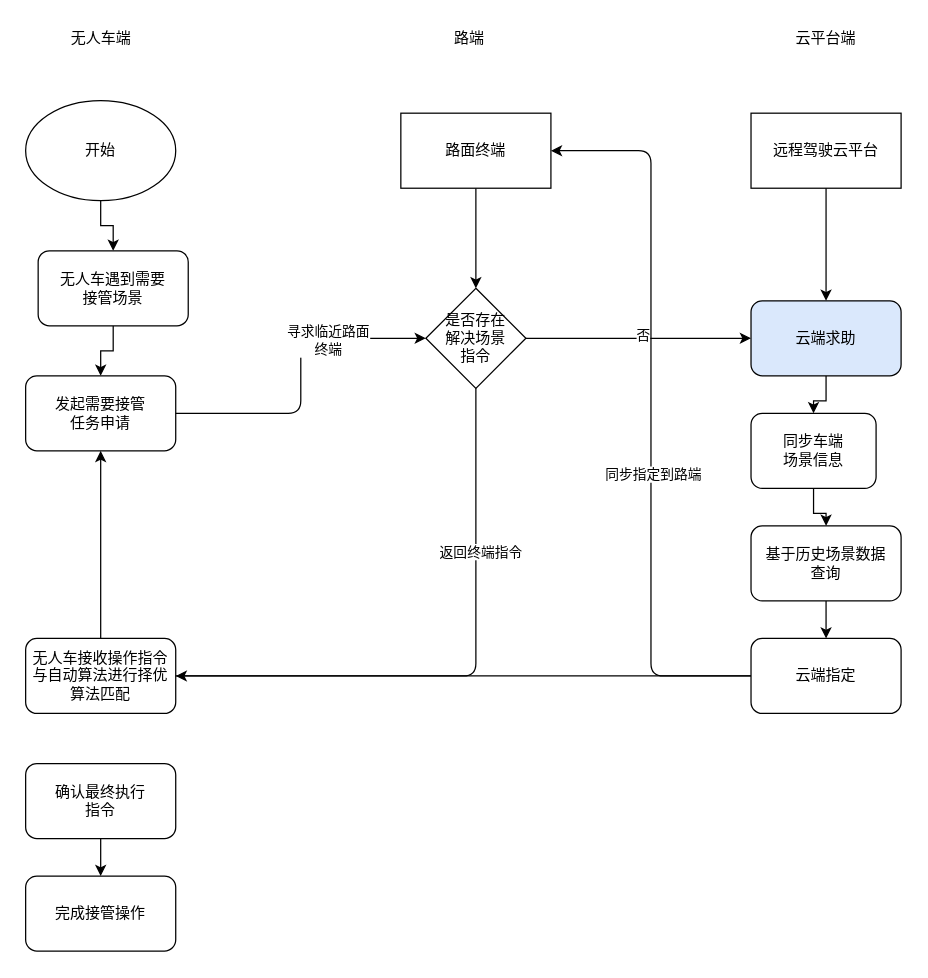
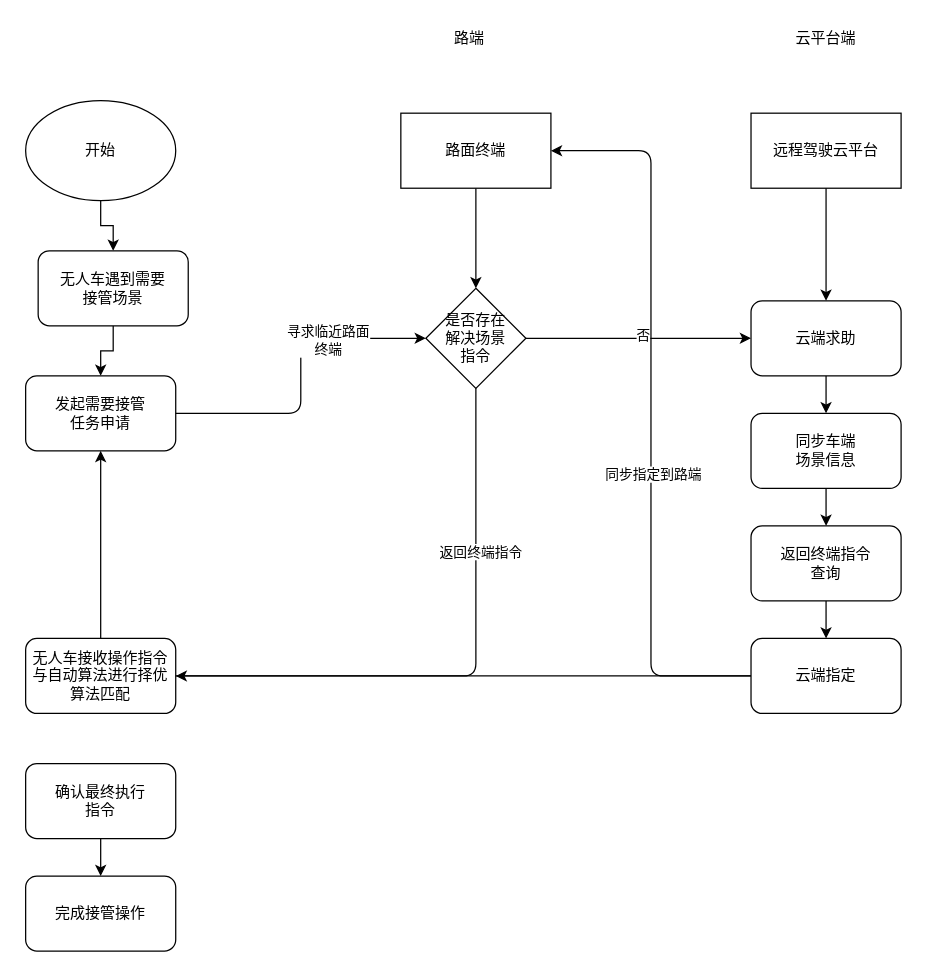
node "无人车端": removed
node "云端求助": fillcolor #dae8fc -> #ffffff
node "同步车端 场景信息": size 125x75 -> 150x75
node "基于历史场景数据 查询": label "基于历史场景数据 查询" -> "返回终端指令 查询"
